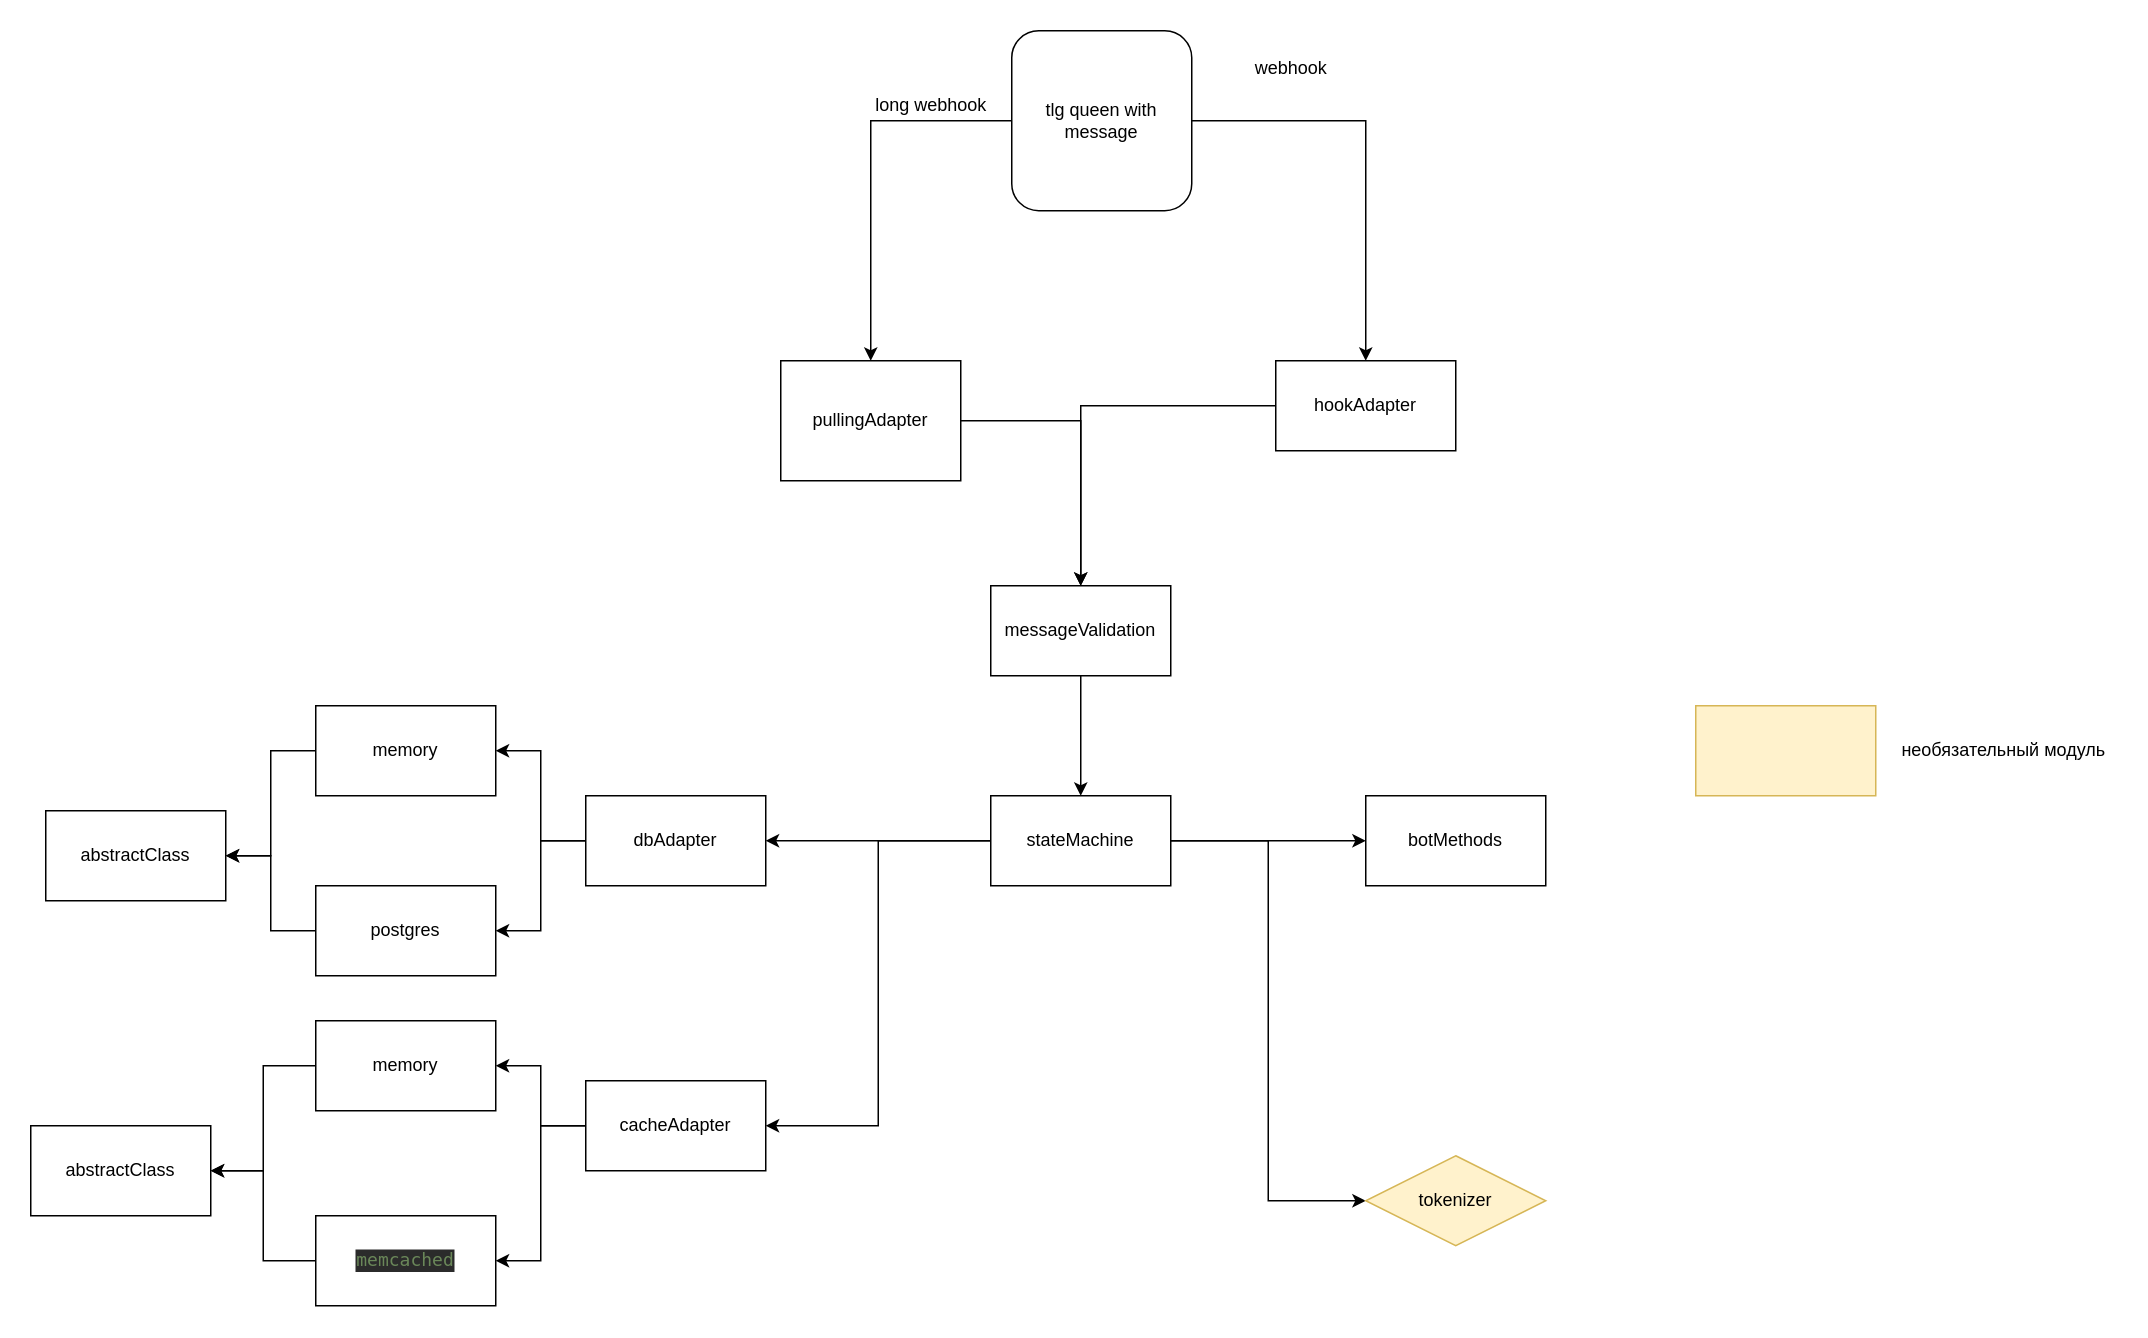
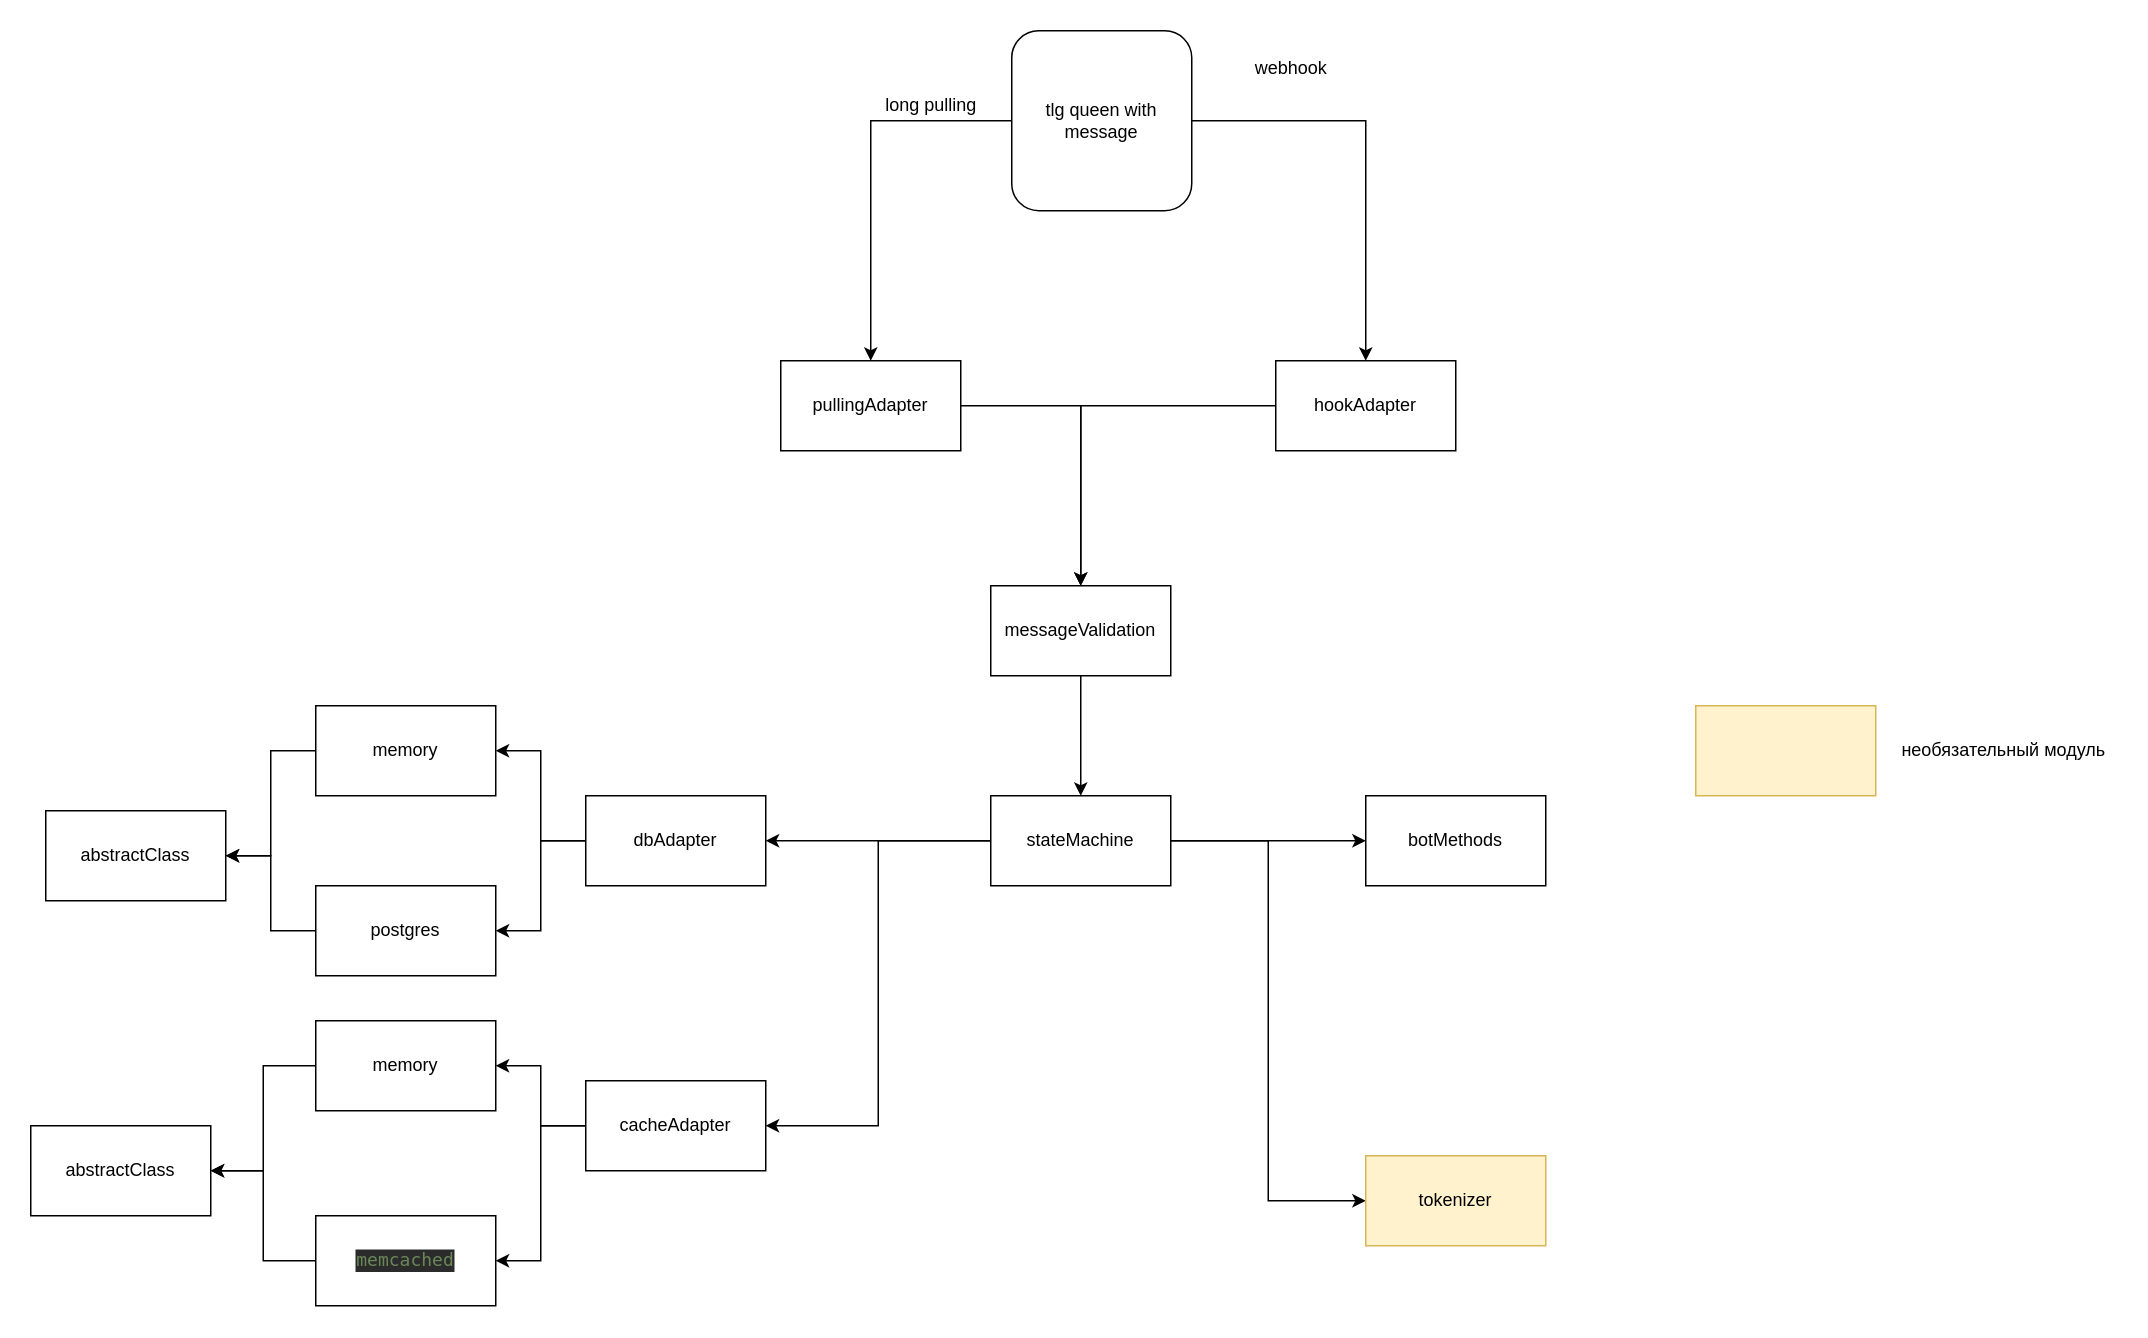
node "long webhook": label "long webhook" -> "long pulling"
node "pullingAdapter": size 180x120 -> 180x90
node "tokenizer": shape diamond -> rectangle
